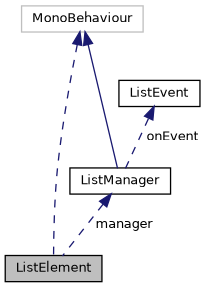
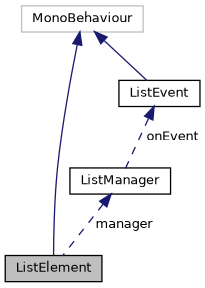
edge "ListManager" -> "MonoBehaviour": now "ListEvent" -> "MonoBehaviour"
edge "ListElement" -> "MonoBehaviour": style dashed -> solid
